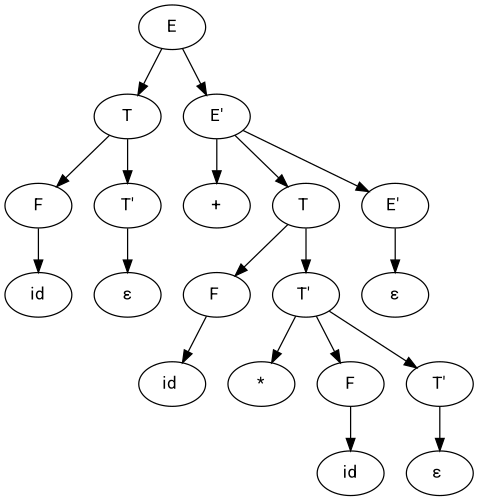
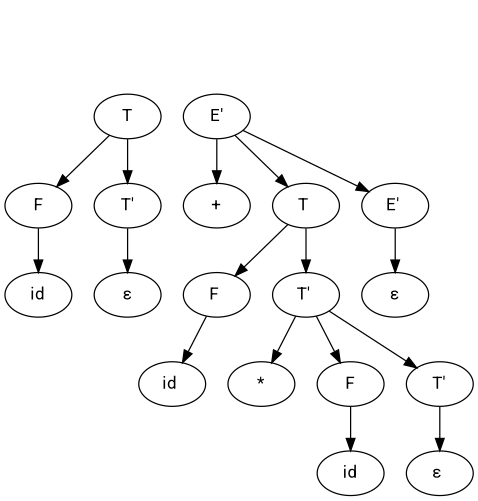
node "E": removed
